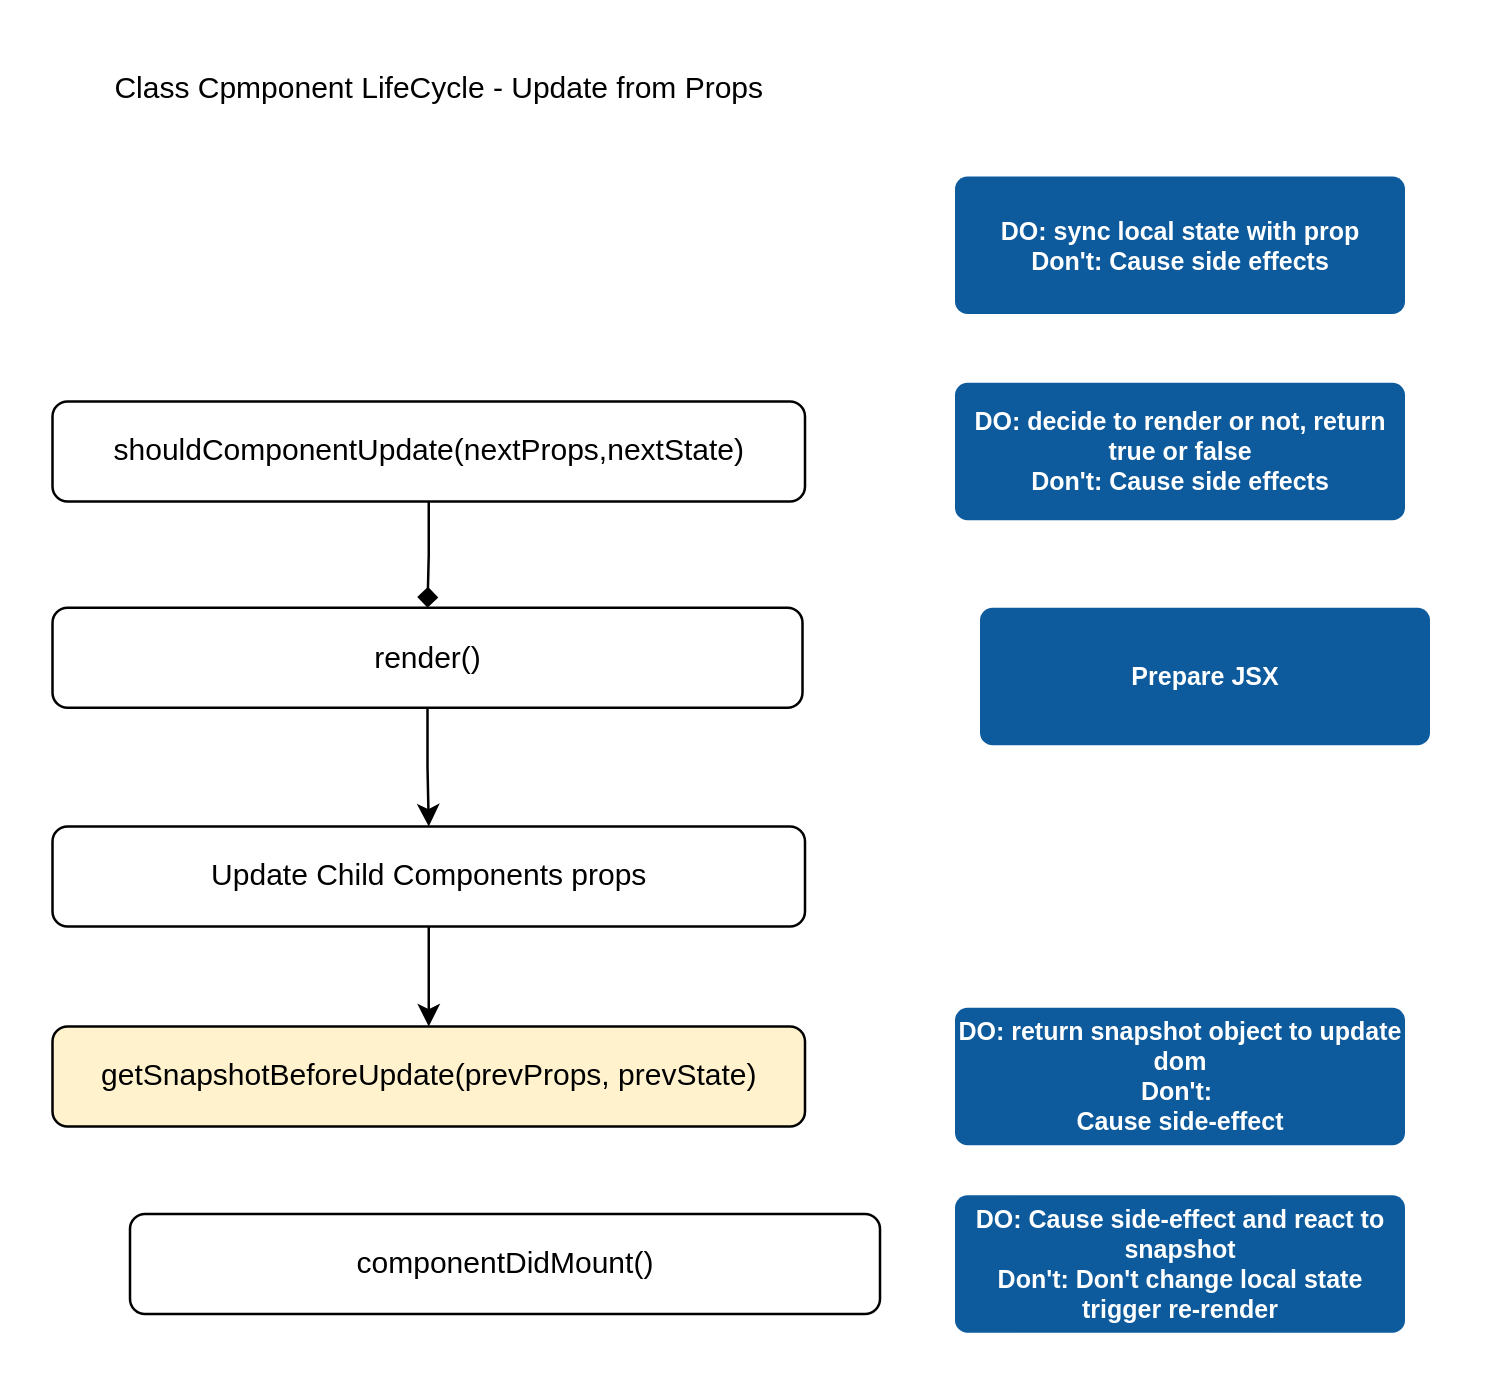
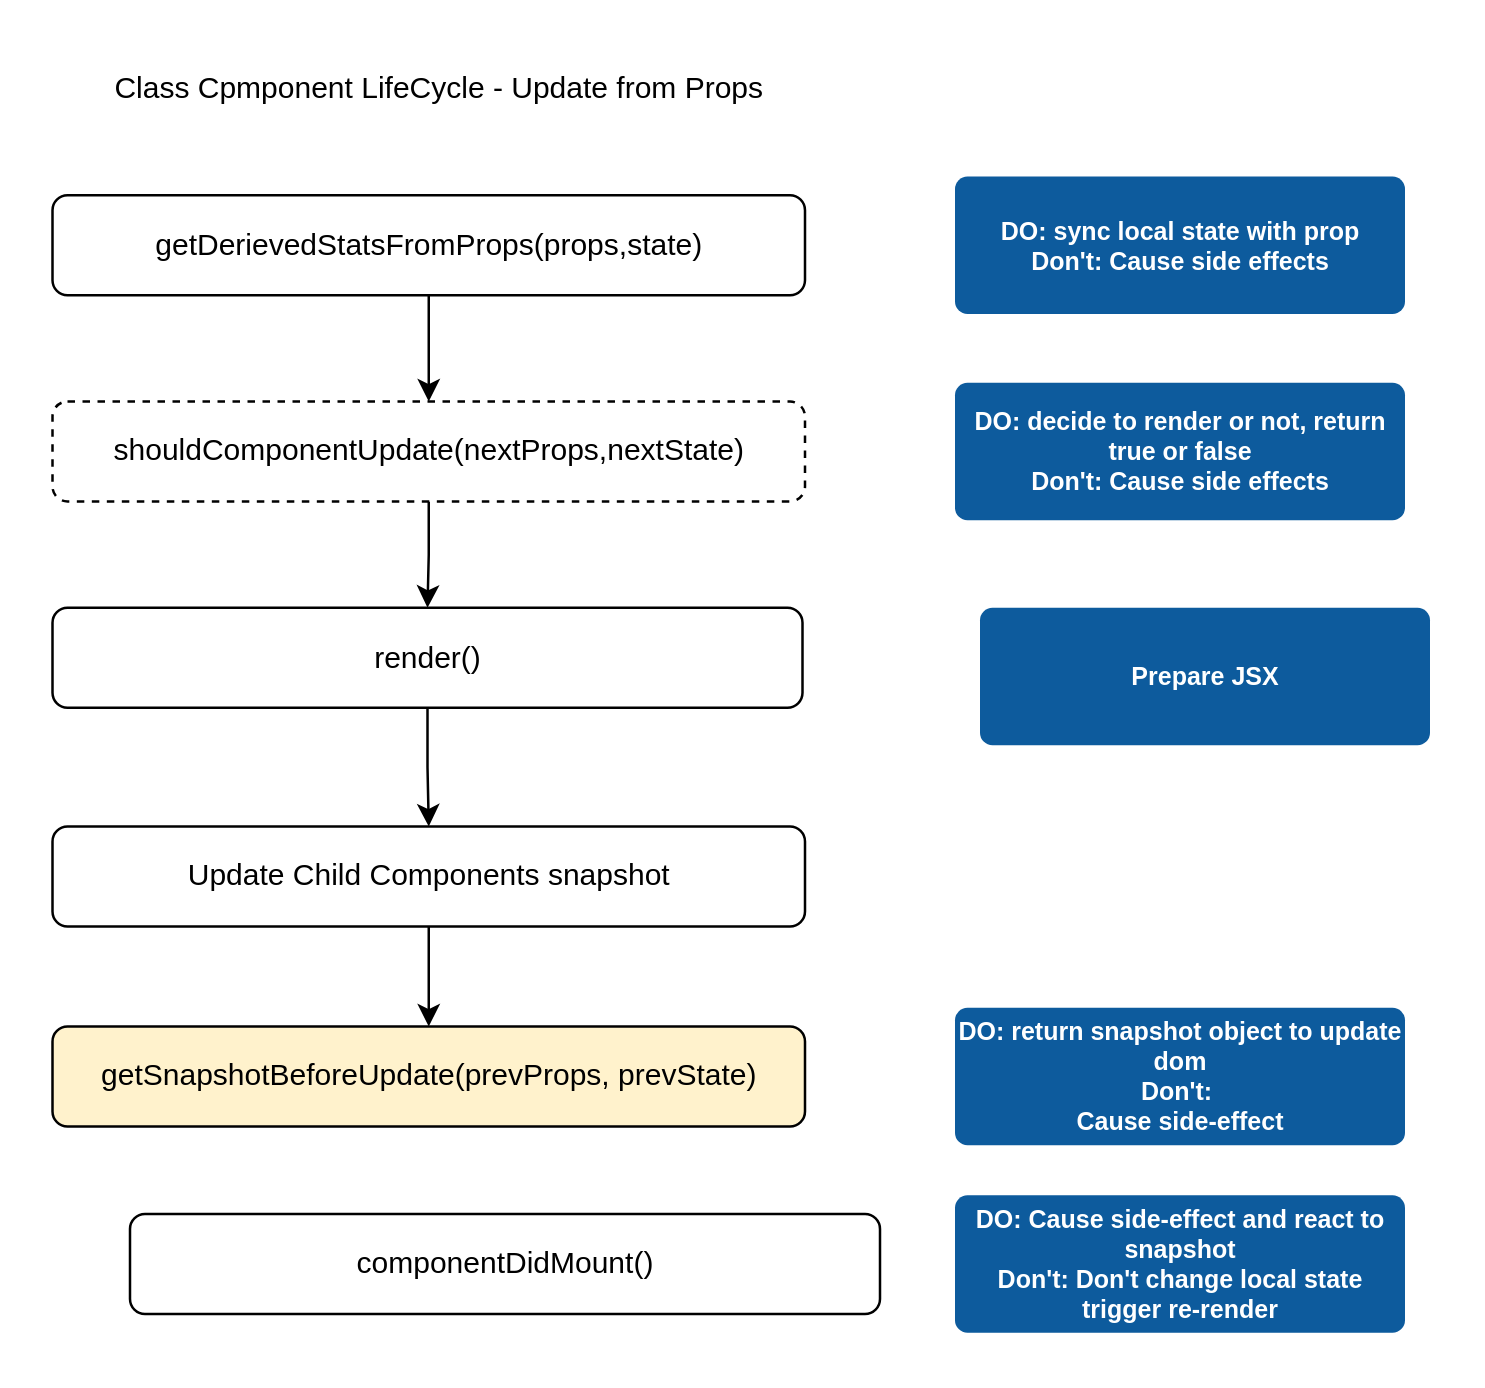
node "getDerievedStatsFromProps(props,state)": added
edge "getDerievedStatsFromProps(props,state)" -> "shouldComponentUpdate(nextProps,nextState)": added
node "shouldComponentUpdate(nextProps,nextState)": style solid -> dashed
edge "shouldComponentUpdate(nextProps,nextState)" -> "render()": arrowhead diamond -> classic
node "Update Child Components props": label "Update Child Components props" -> "Update Child Components snapshot"
